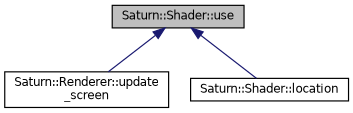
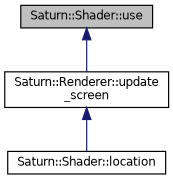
edge "Saturn::Shader::location" -> "Saturn::Shader::use": now "Saturn::Shader::location" -> "Saturn::Renderer::update _screen"
